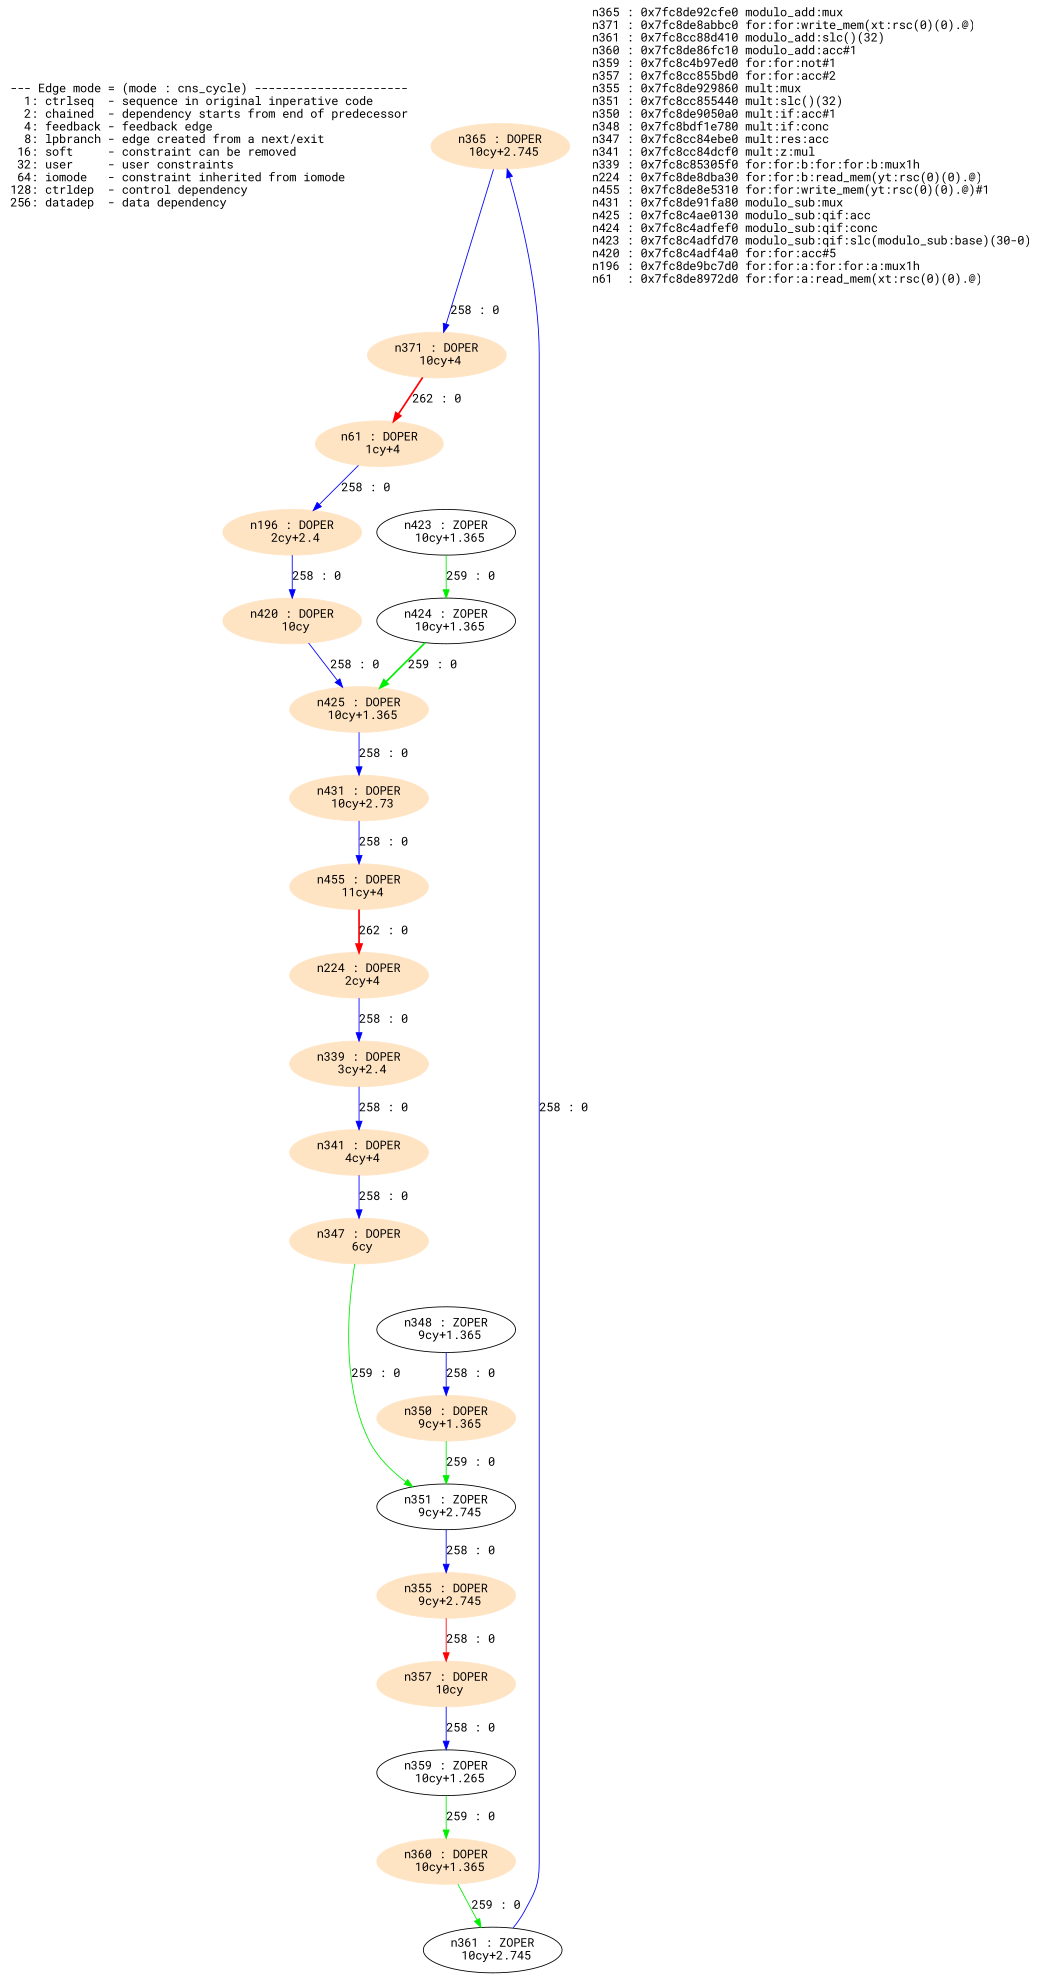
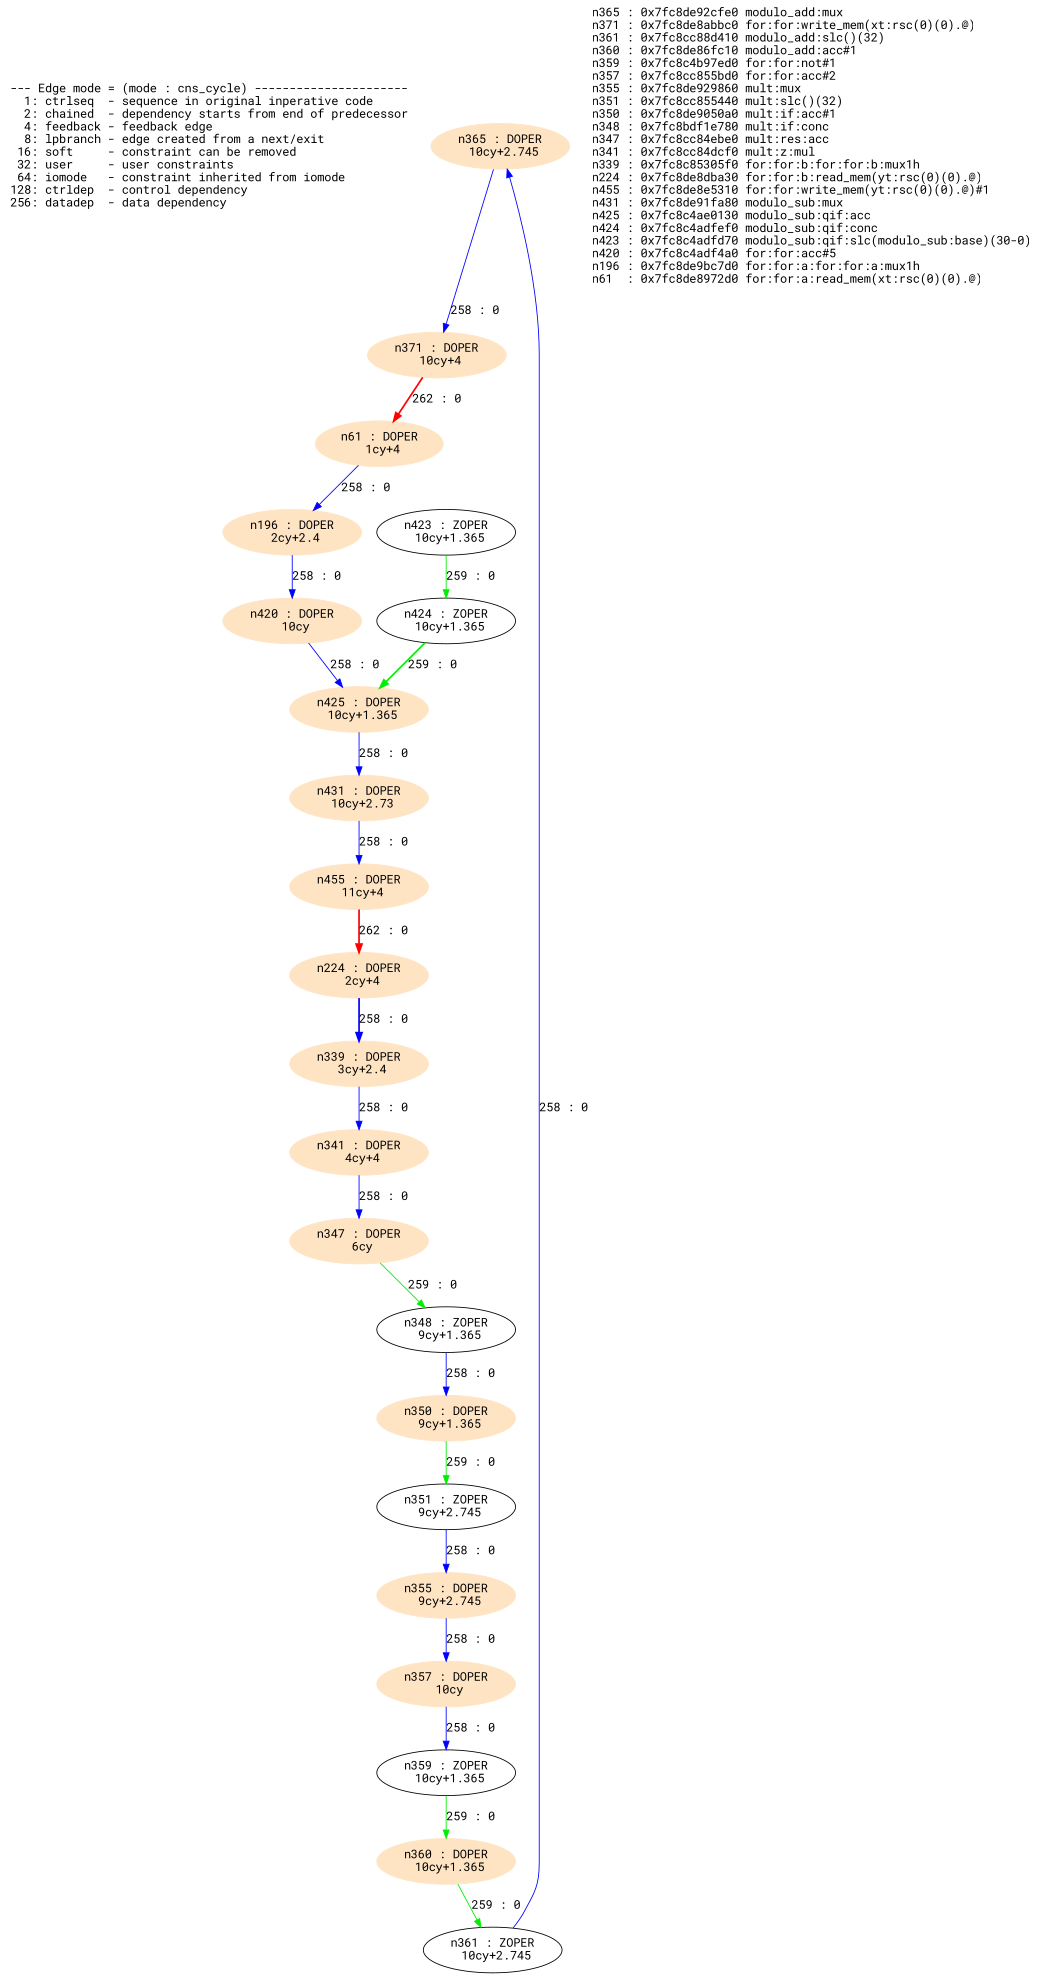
edge "n224 : DOPER 2cy+4" -> "n339 : DOPER 3cy+2.4": style solid -> bold
edge "n347 : DOPER 6cy" -> "n351 : ZOPER 9cy+2.745": now "n347 : DOPER 6cy" -> "n348 : ZOPER 9cy+1.365"
edge "n355 : DOPER 9cy+2.745" -> "n357 : DOPER 10cy": color red -> blue
node "n359 : ZOPER 10cy+1.265": label "n359 : ZOPER 10cy+1.265" -> "n359 : ZOPER 10cy+1.365"
